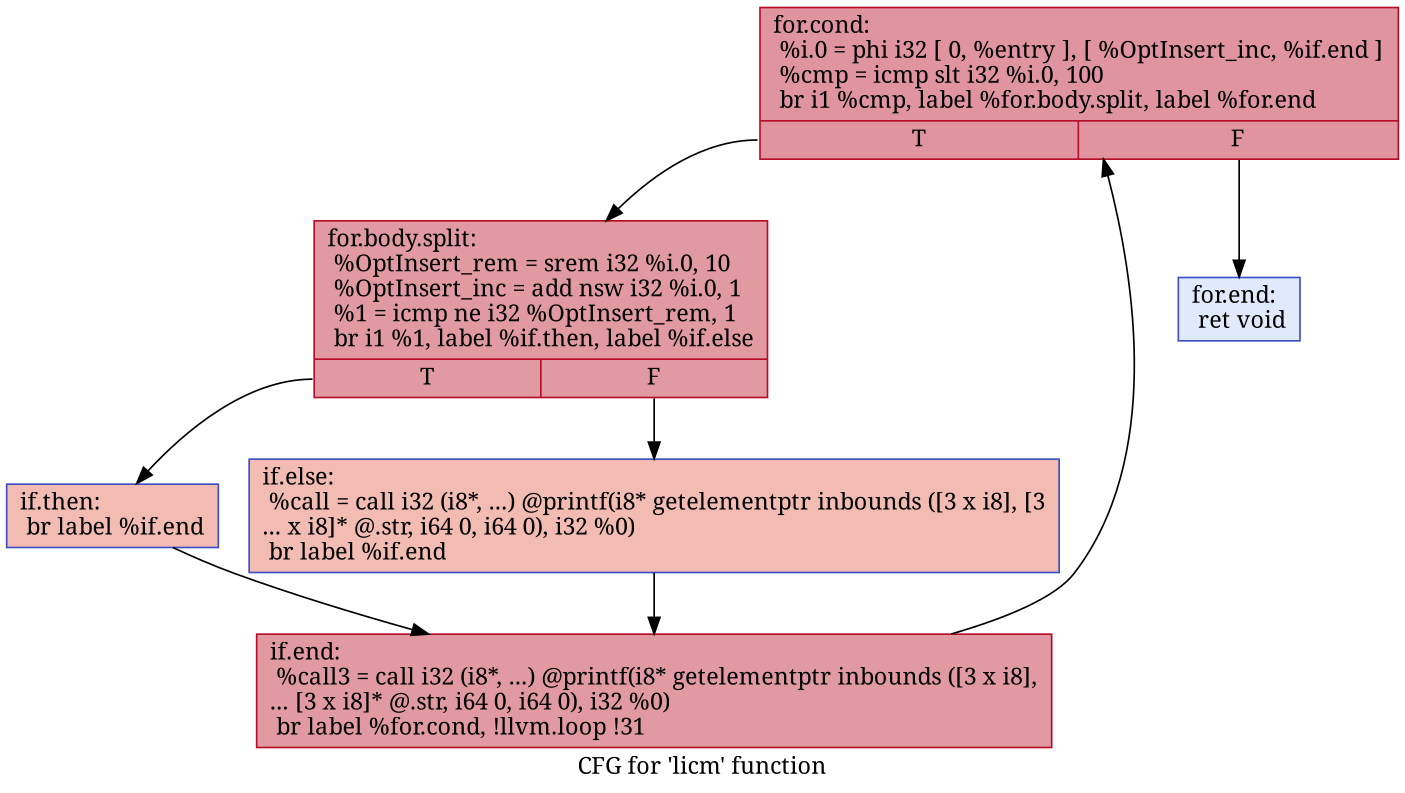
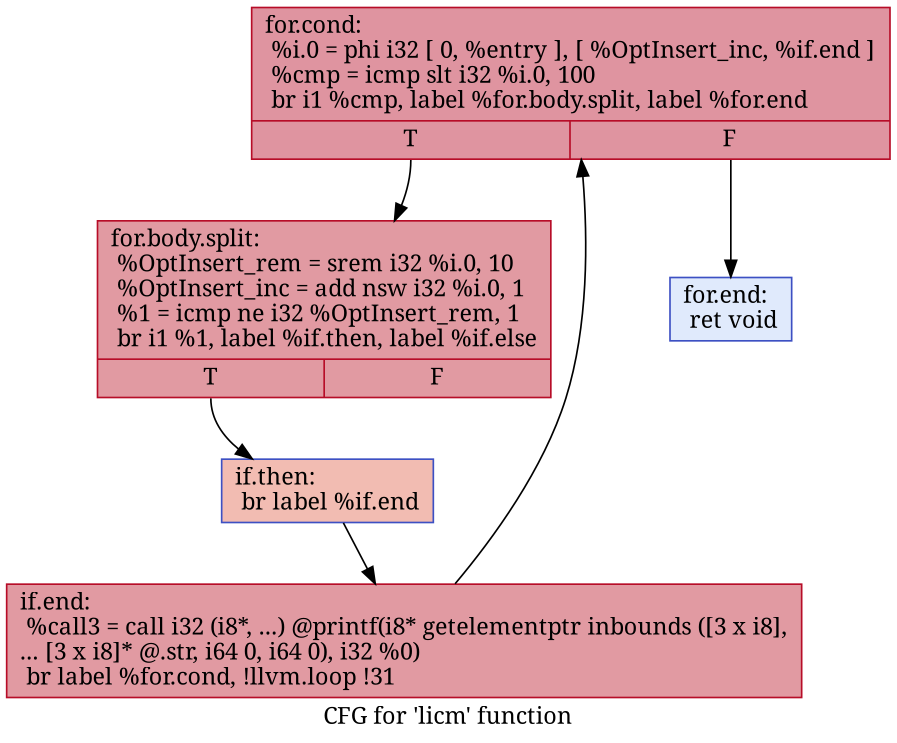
node "if.else:": removed
